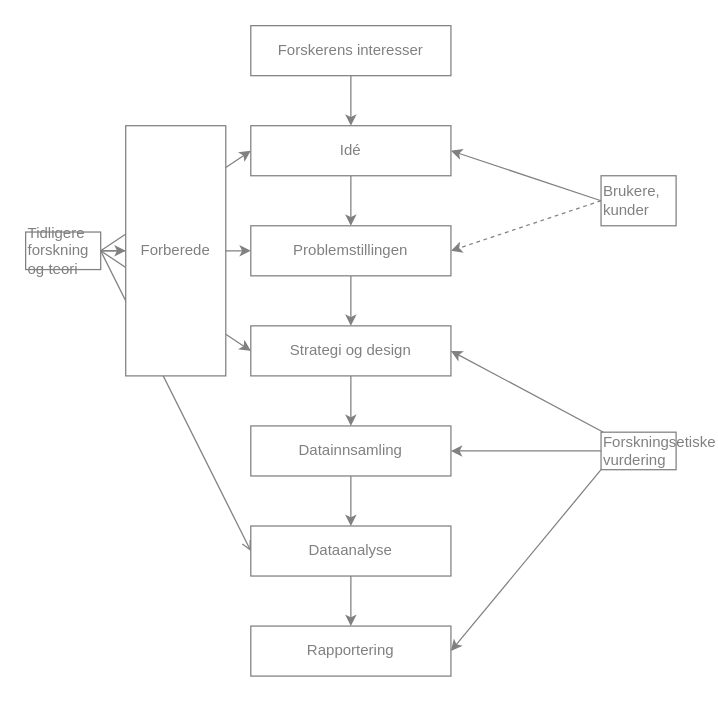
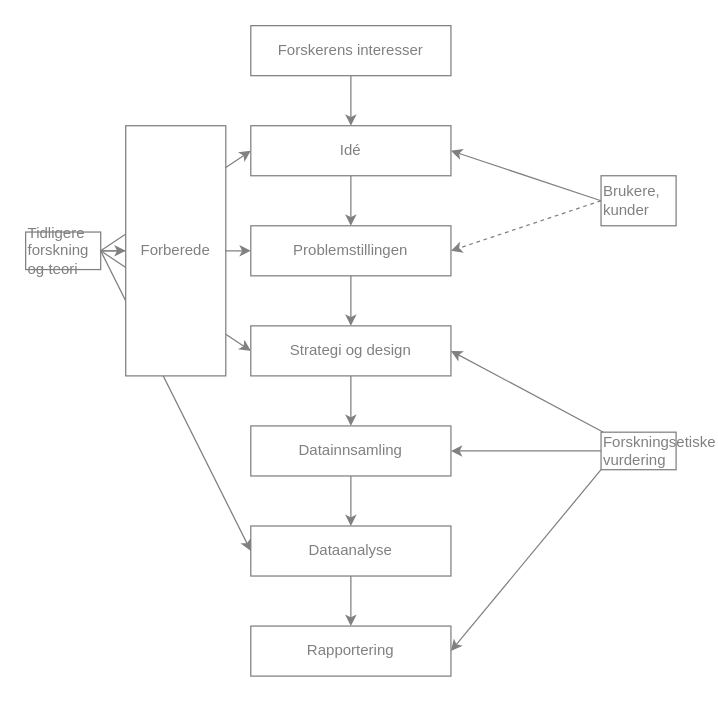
edge "Tidligere forskning og teori" -> "Dataanalyse": arrowhead open -> classic
